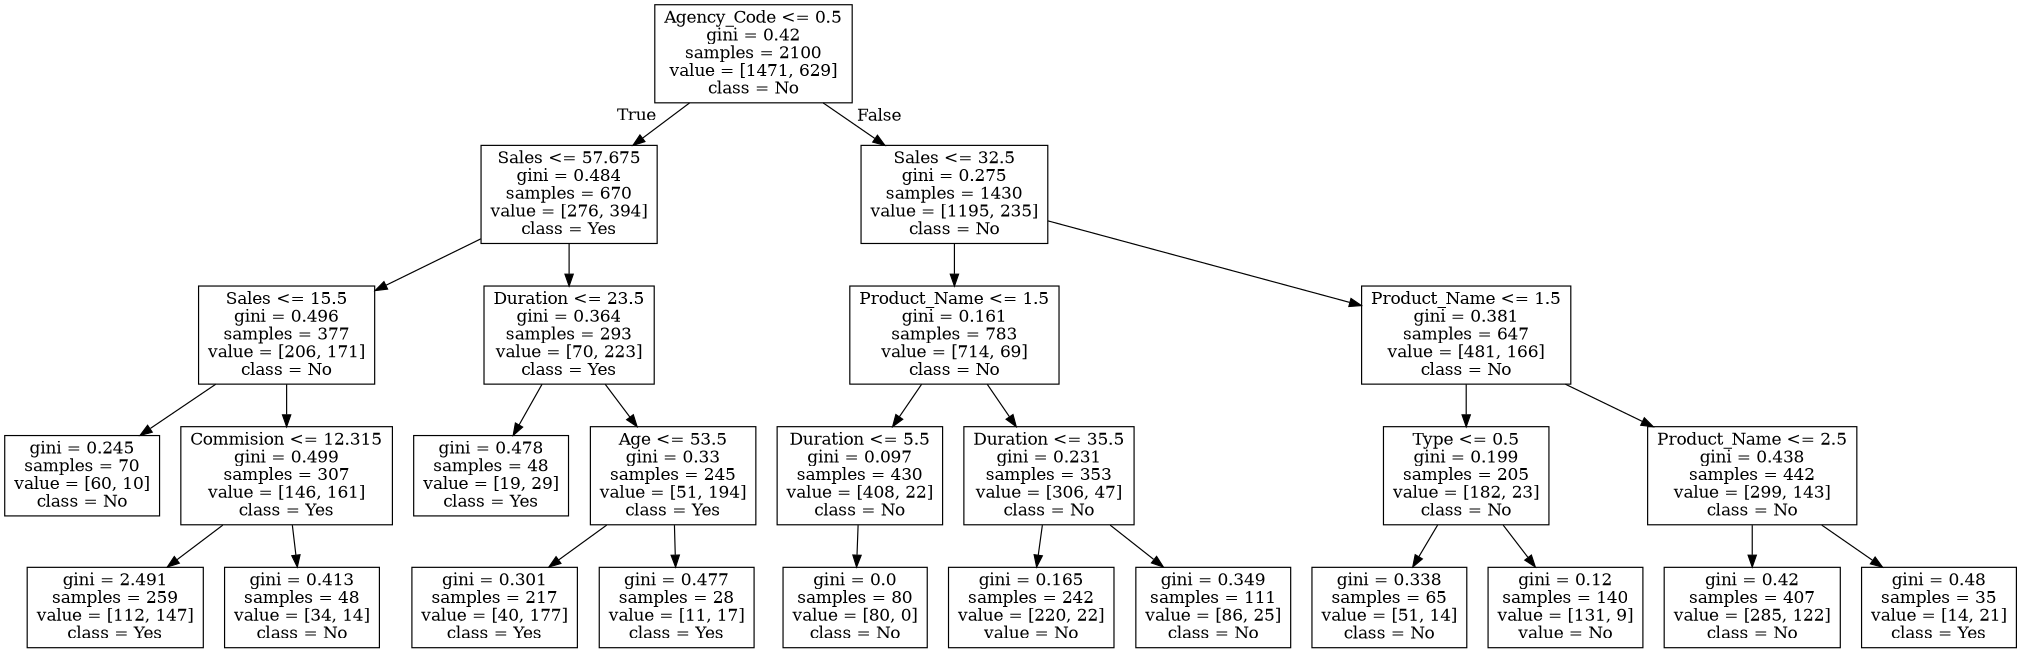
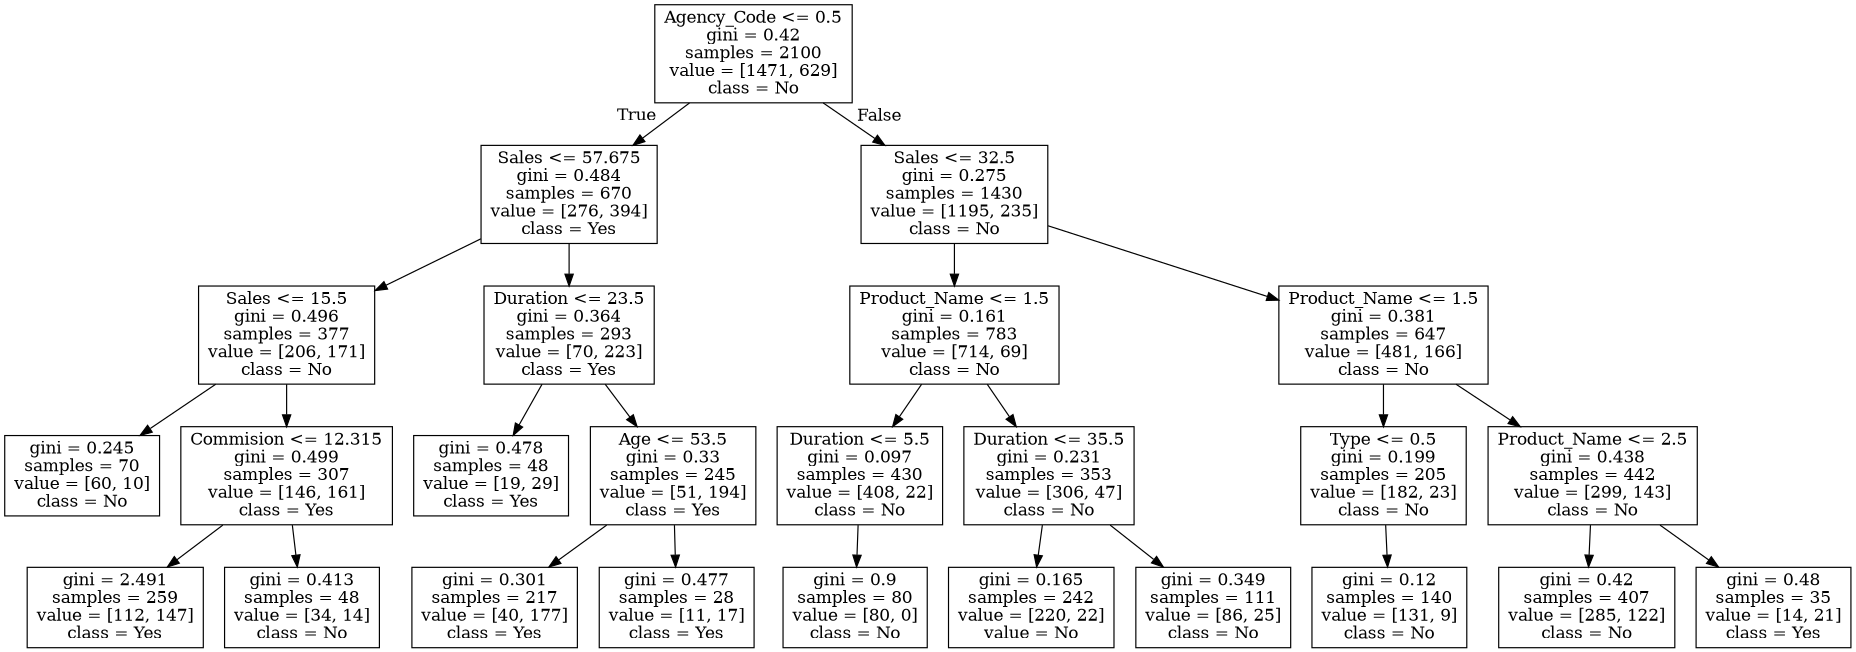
node "gini = 0.0 samples = 80 value = [80, 0] class = No": label "gini = 0.0 samples = 80 value = [80, 0] class = No" -> "gini = 0.9 samples = 80 value = [80, 0] class = No"
node "gini = 0.338 samples = 65 value = [51, 14] class = No": removed
node "gini = 0.12 samples = 140 value = [131, 9] value = No": label "gini = 0.12 samples = 140 value = [131, 9] value = No" -> "gini = 0.12 samples = 140 value = [131, 9] class = No"
